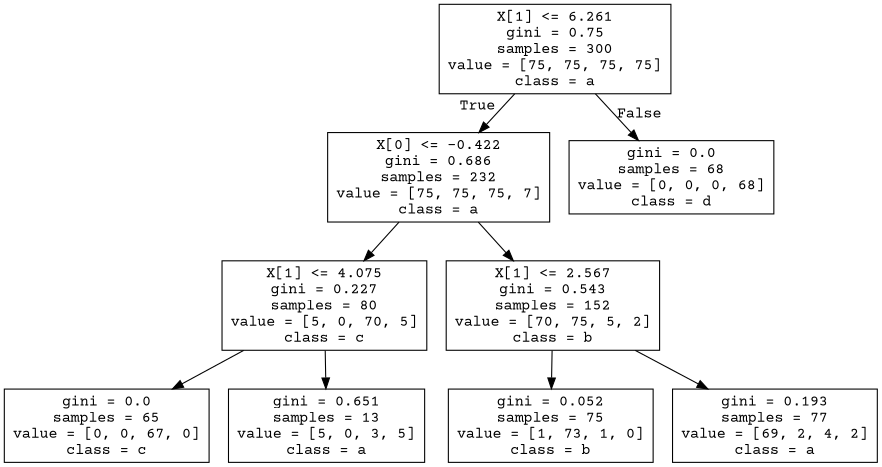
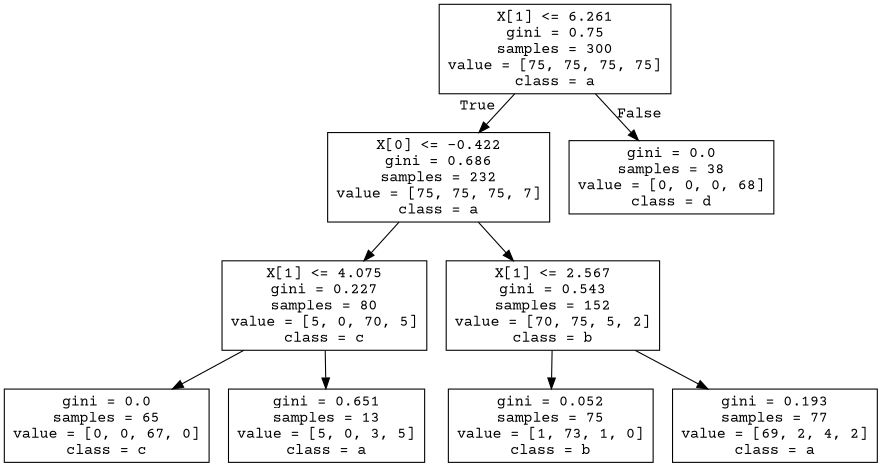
node "gini = 0.0 samples = 68 value = [0, 0, 0, 68] class = d": label "gini = 0.0 samples = 68 value = [0, 0, 0, 68] class = d" -> "gini = 0.0 samples = 38 value = [0, 0, 0, 68] class = d"
